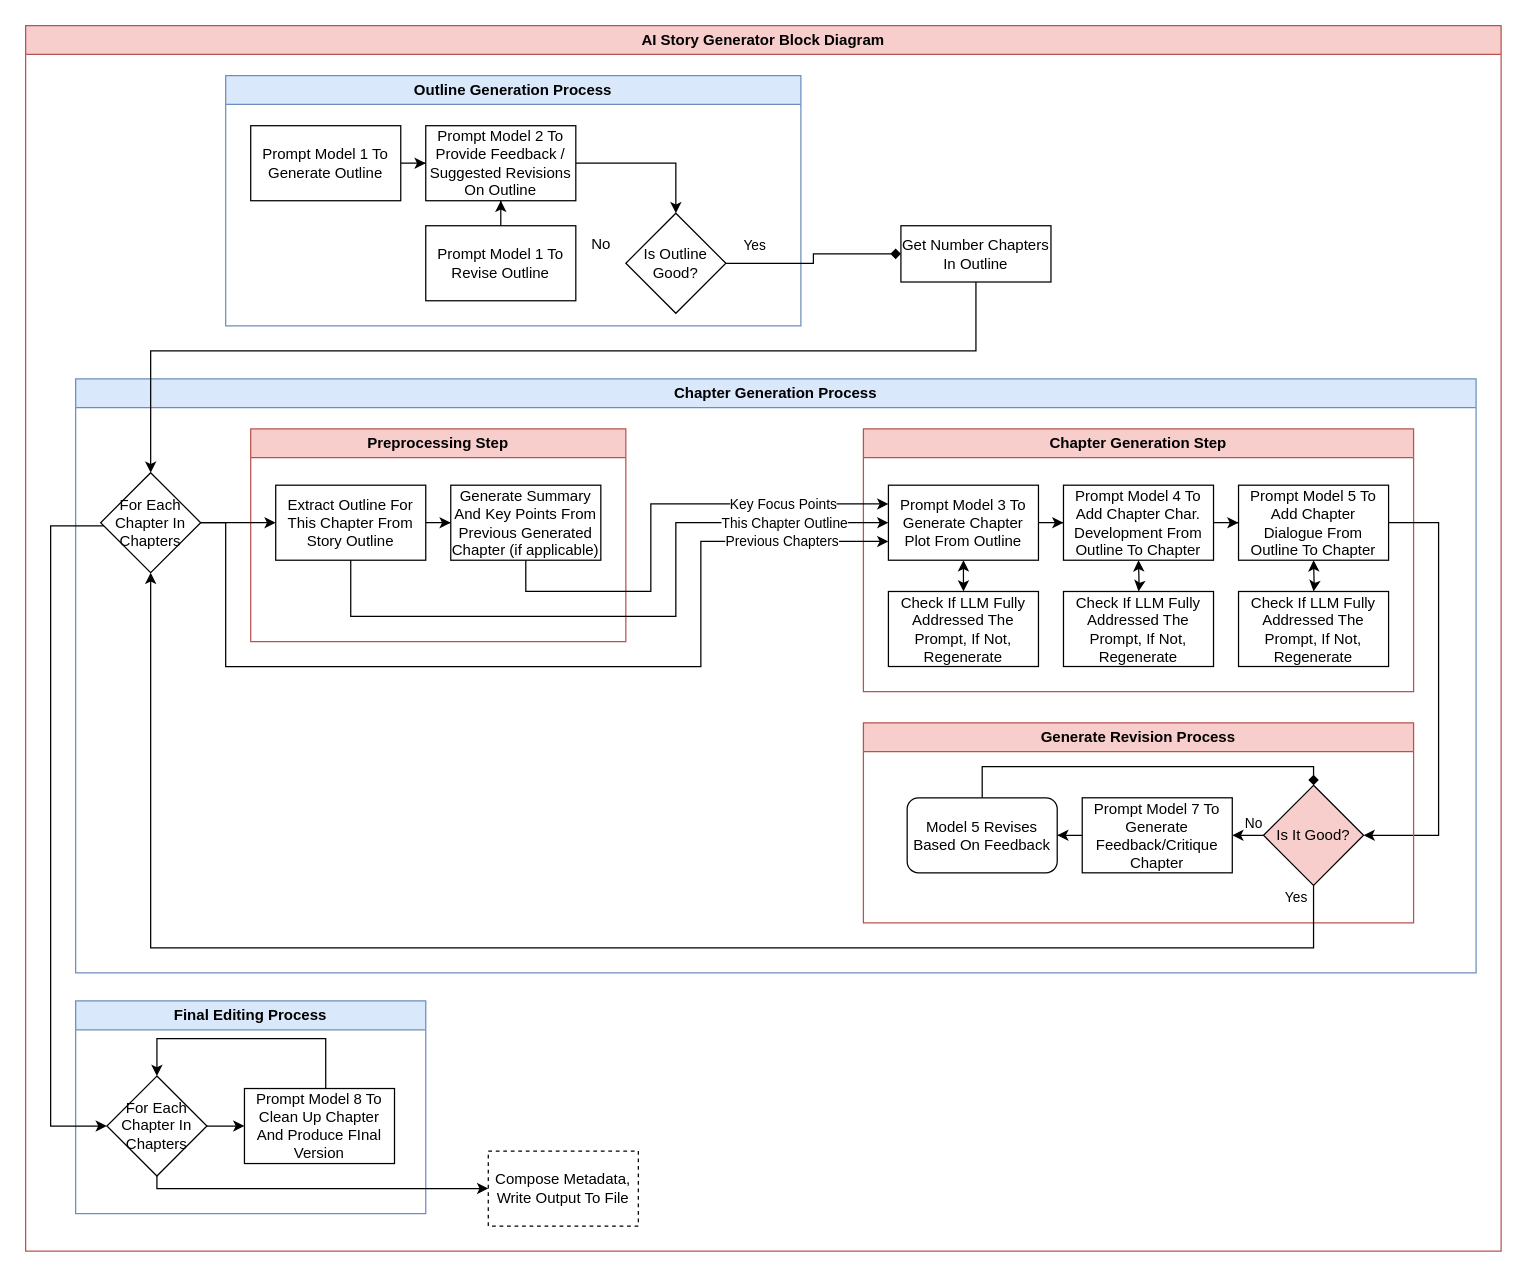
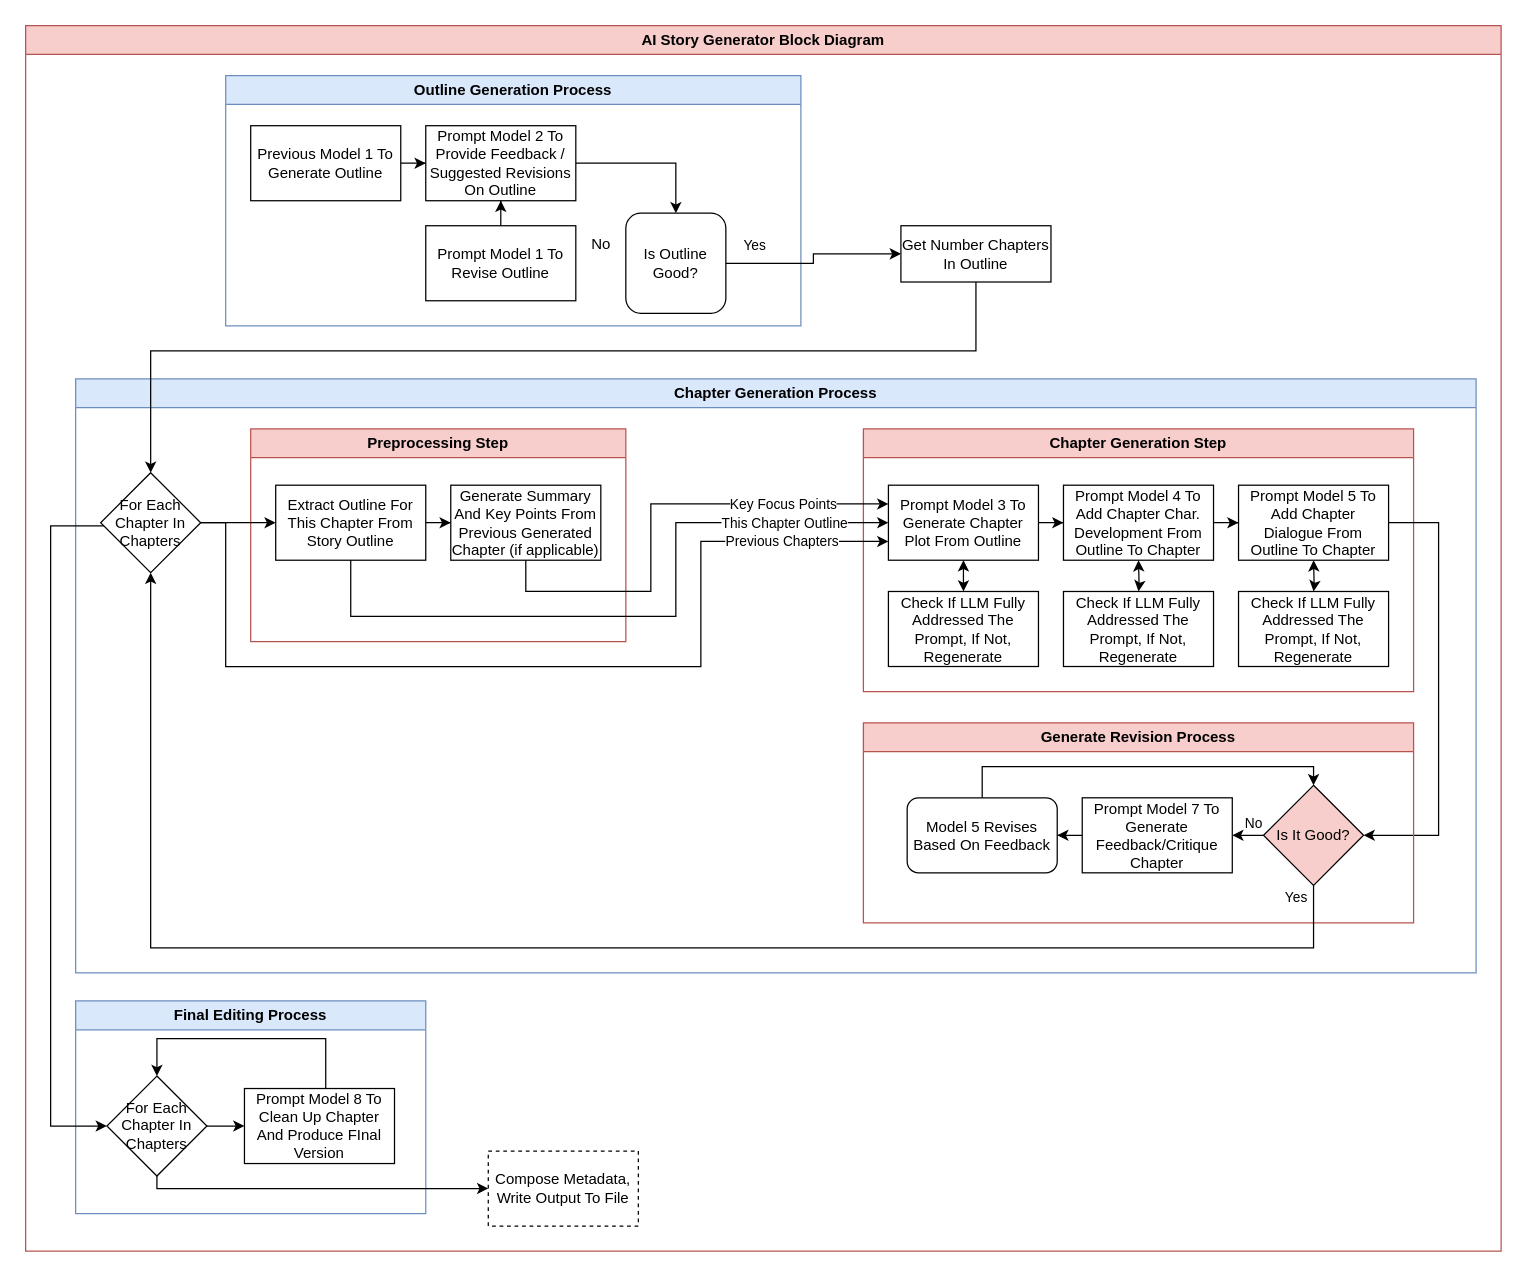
node "Prompt Model 1 To Generate Outline": label "Prompt Model 1 To Generate Outline" -> "Previous Model 1 To Generate Outline"
edge "Is Outline Good?" -> "Get Number Chapters In Outline": arrowhead diamond -> classic
node "Is Outline Good?": shape diamond -> rounded rectangle
edge "Model 5 Revises Based On Feedback" -> "Is It Good?": arrowhead diamond -> classic
